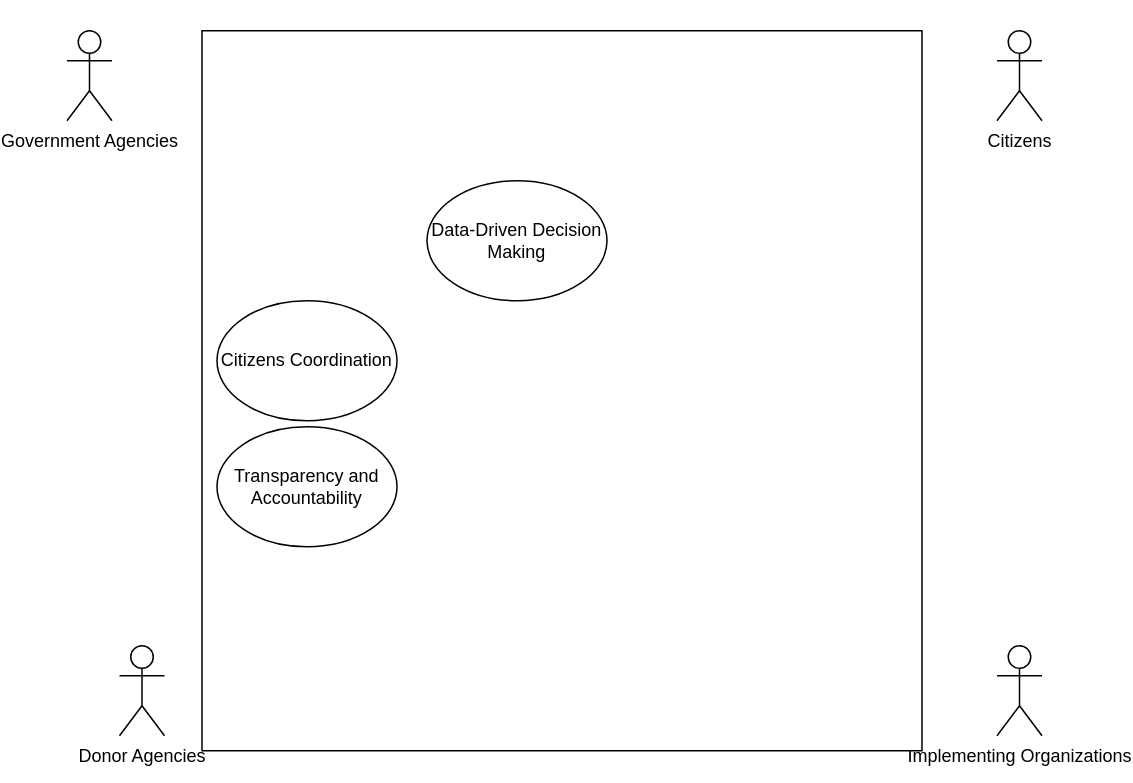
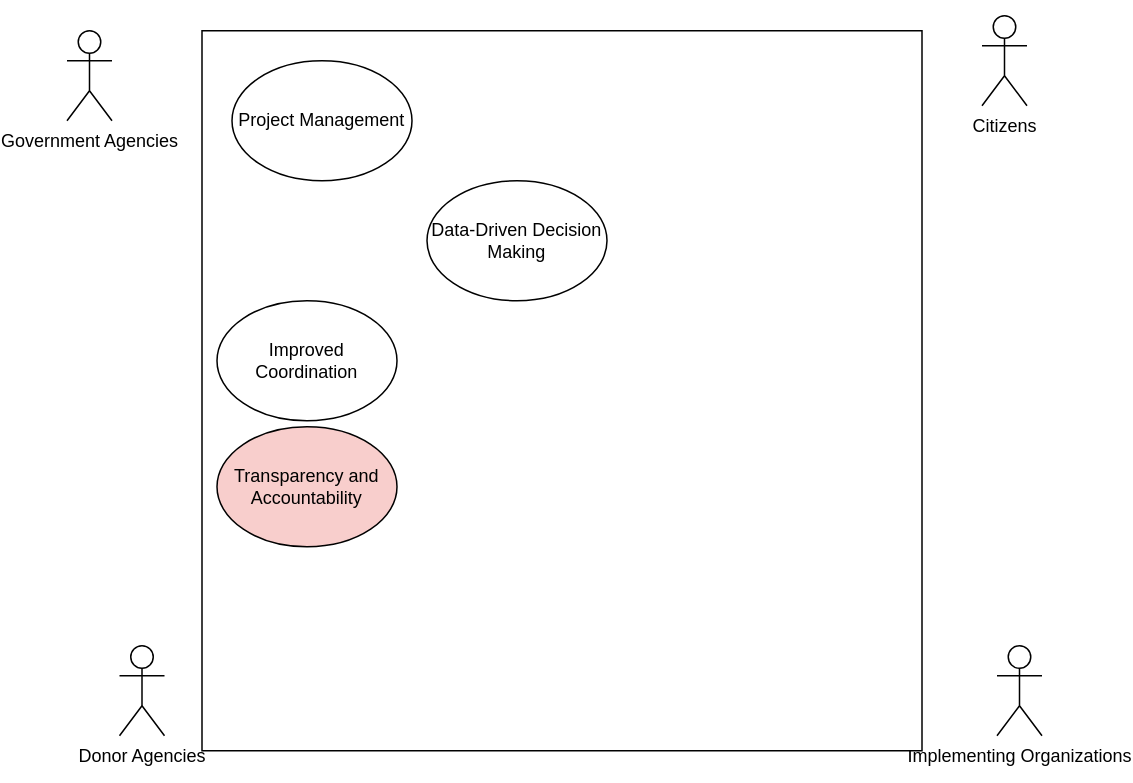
node "Citizens": moved (1019, 76) -> (1004, 61)
node "Project Management": added
node "Citizens Coordination": label "Citizens Coordination" -> "Improved Coordination"
node "Transparency and Accountability": fillcolor #ffffff -> #f8cecc
